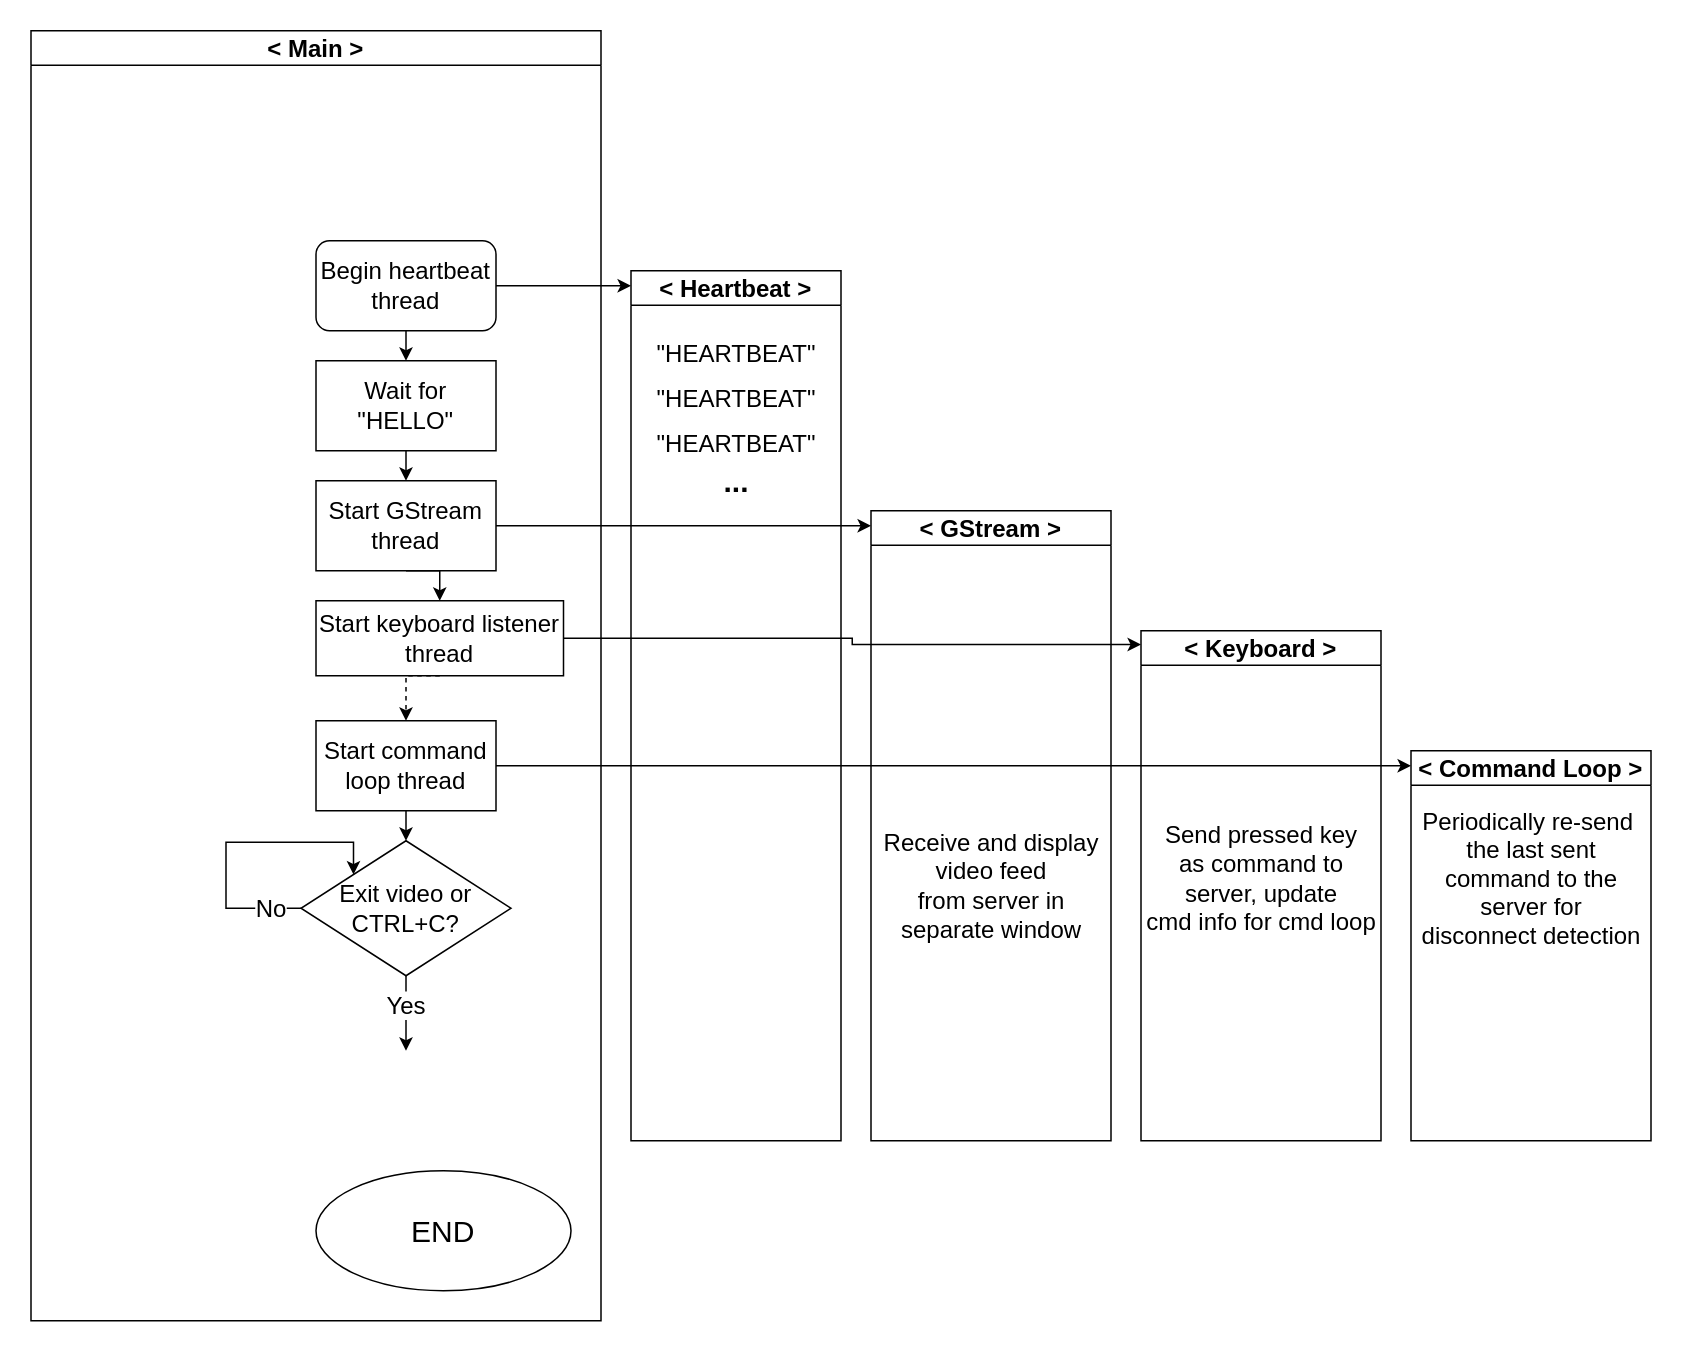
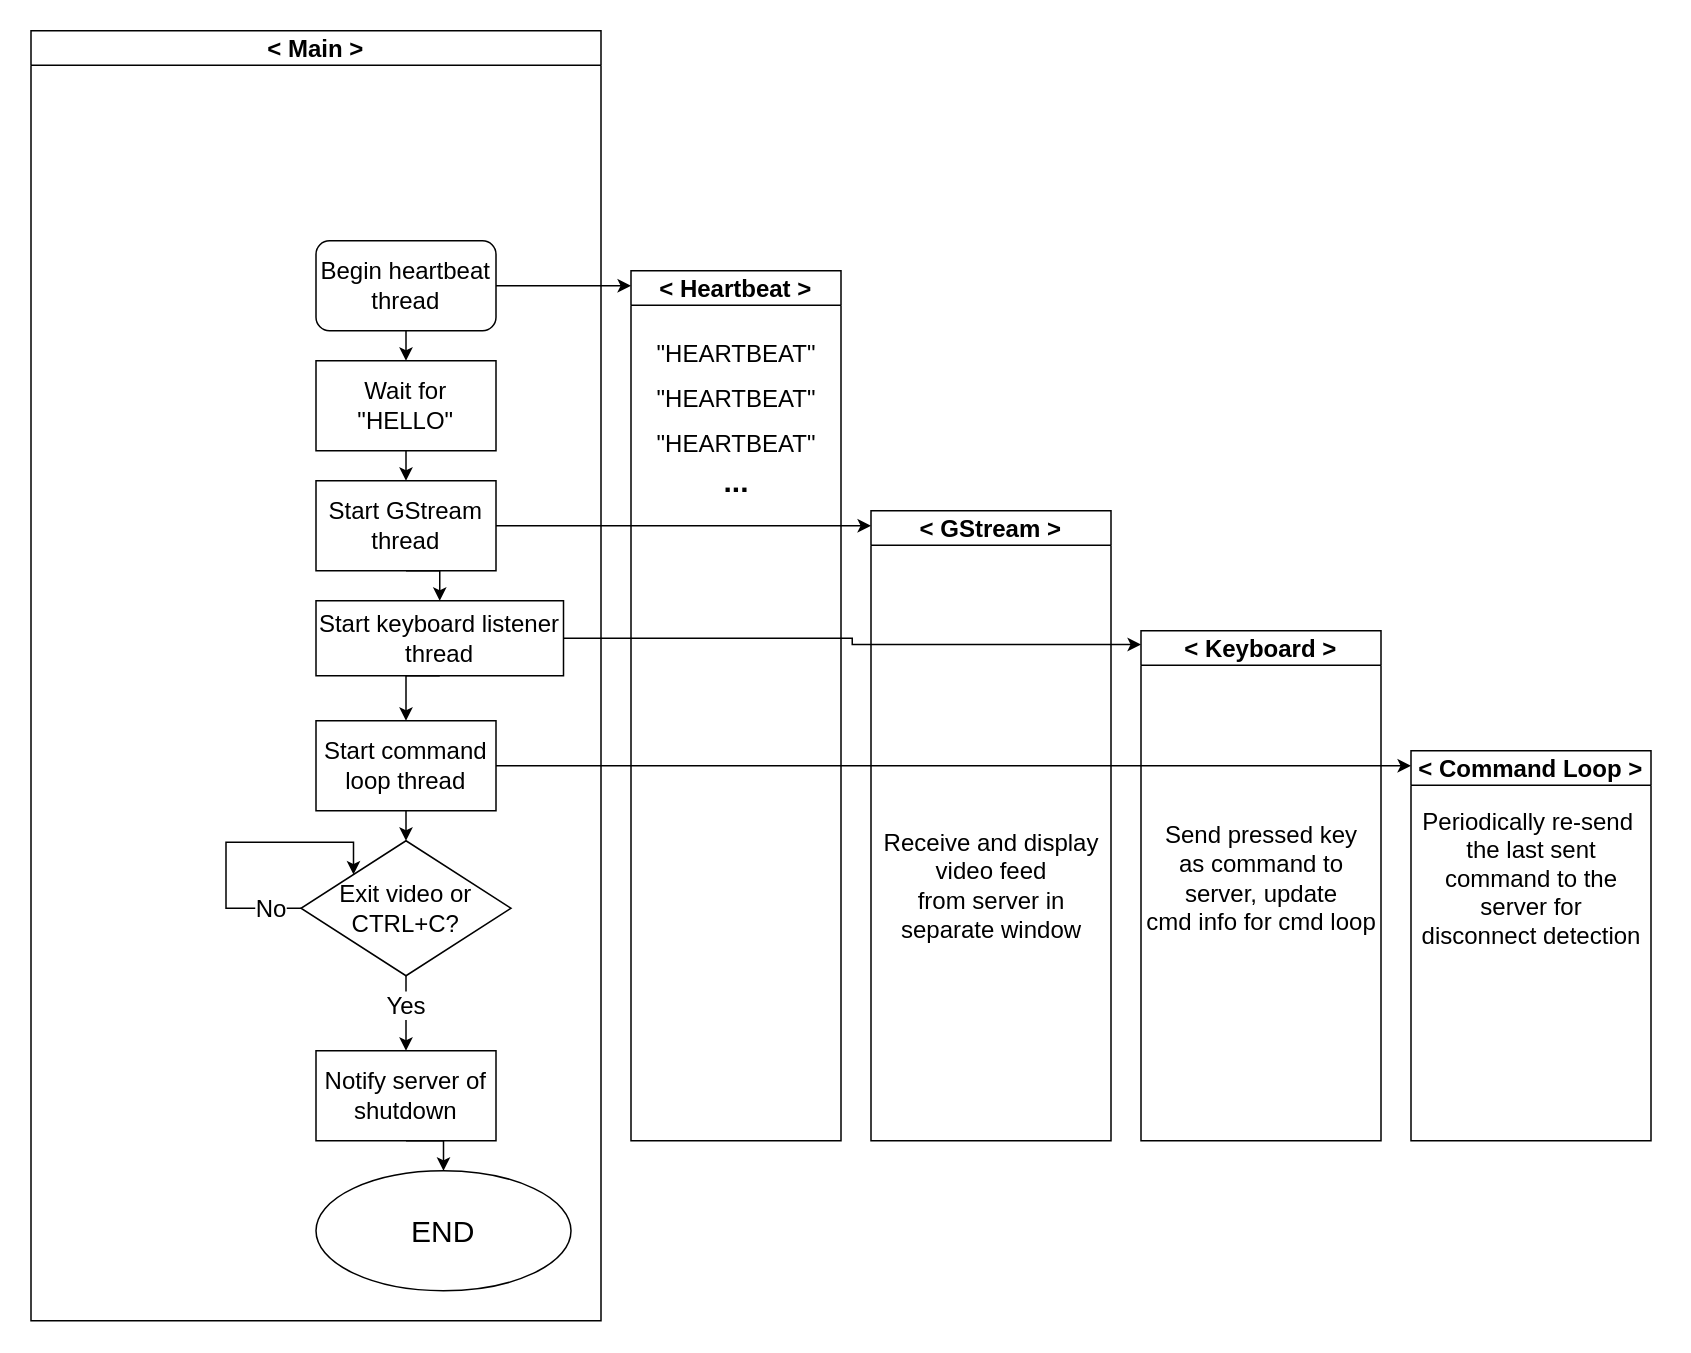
edge "Start keyboard listener thread" -> "Start command loop thread": style dashed -> solid
node "Notify server of shutdown": added
edge "Notify server of shutdown" -> "END": added
